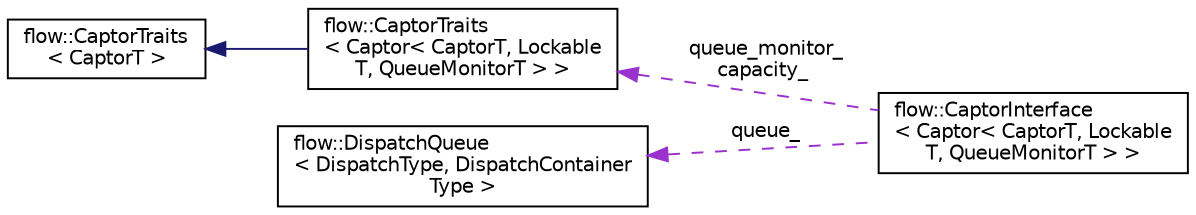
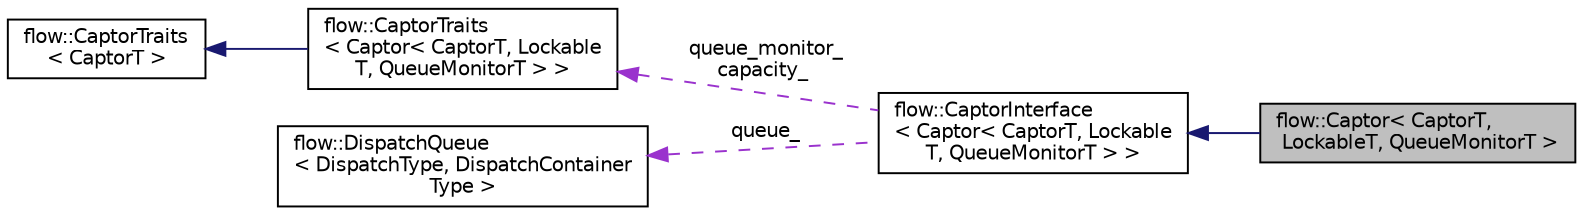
node "flow::Captor< CaptorT, LockableT, QueueMonitorT >": added
